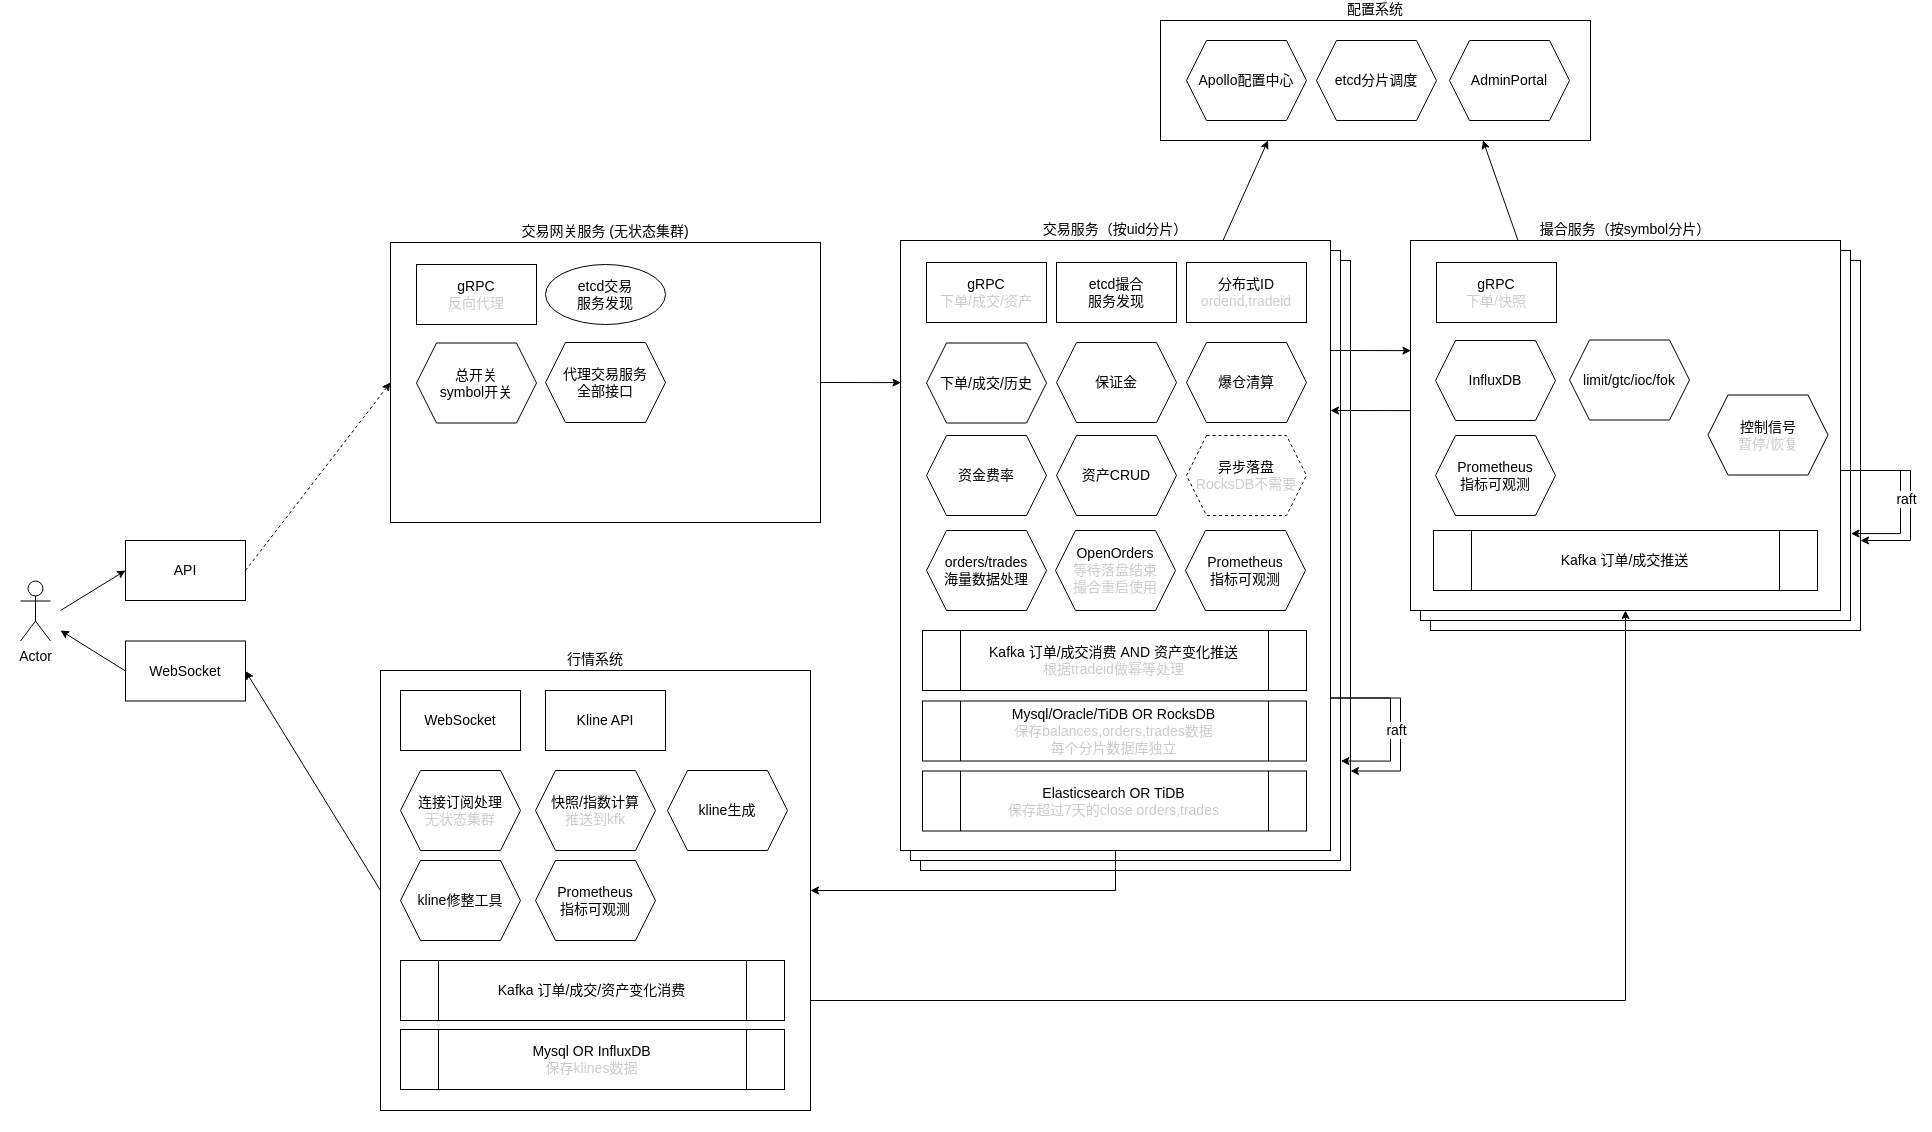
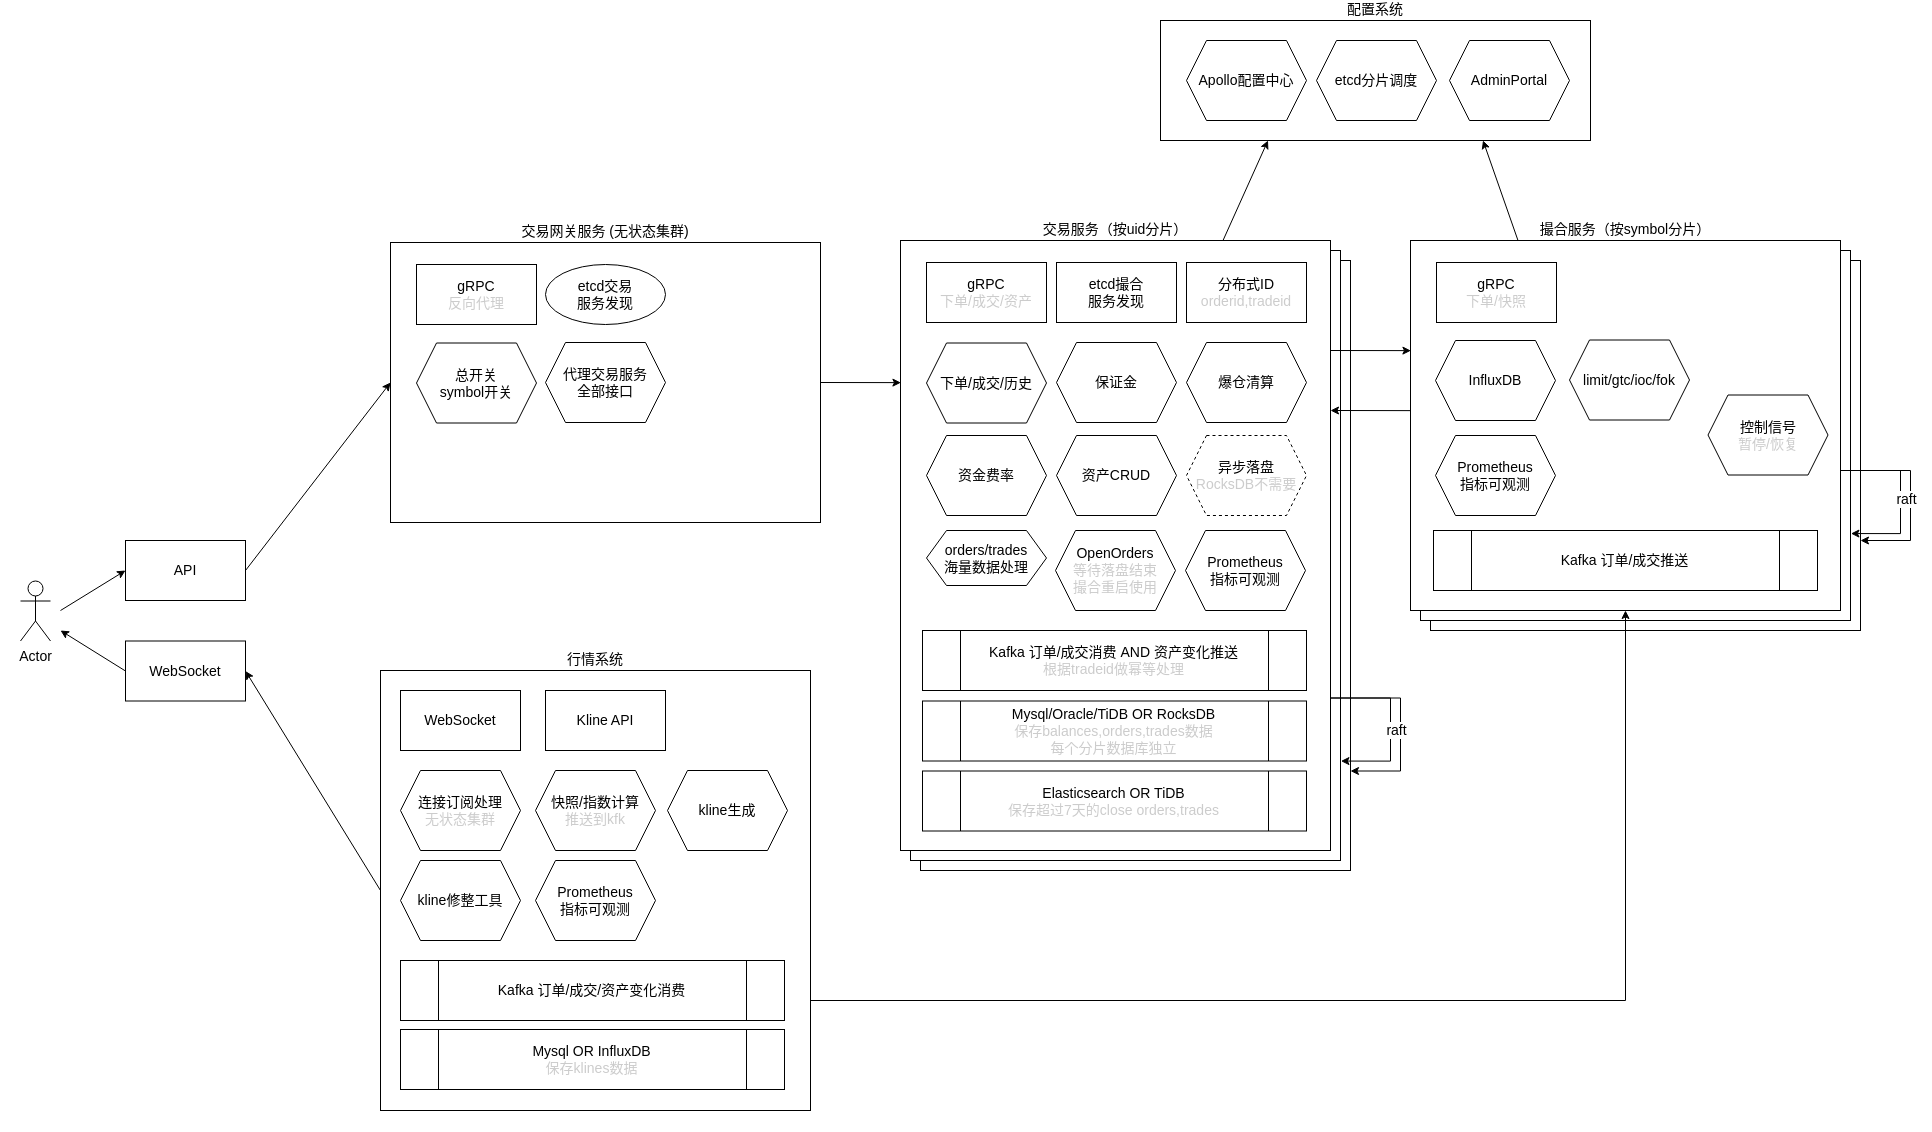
edge "API" -> "交易网关服务 (无状态集群)": style dashed -> solid
node "orders/trades 海量数据处理": size 120x80 -> 120x55
edge "交易服务（按uid分片）" -> "行情系统": removed
